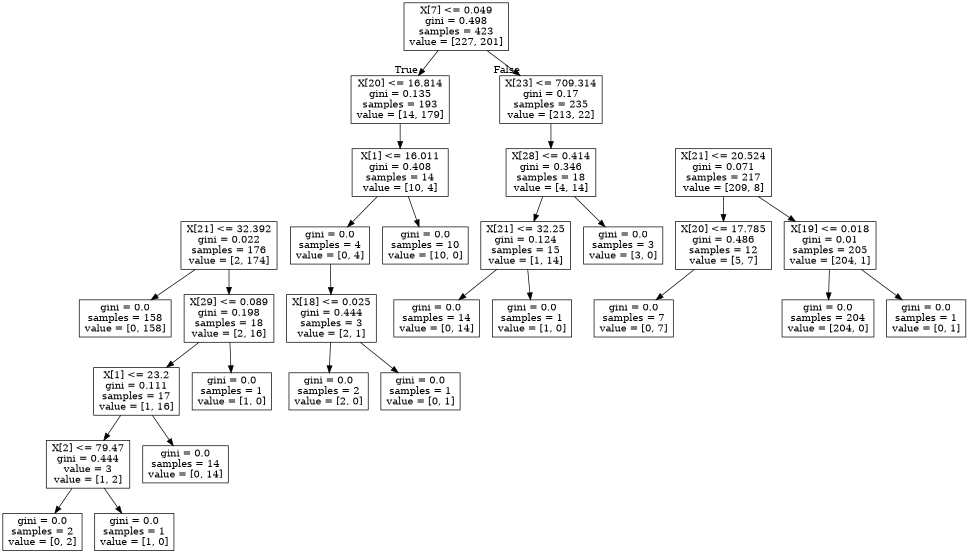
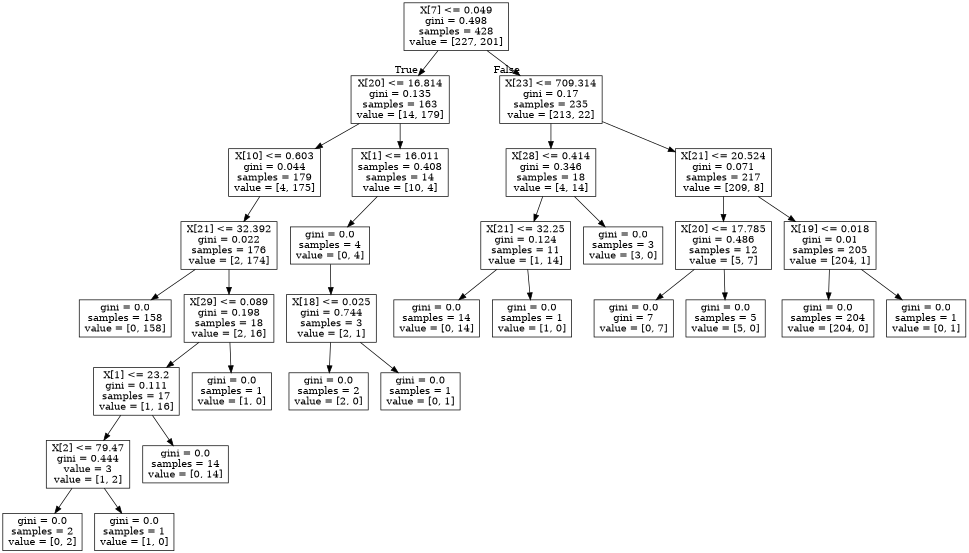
node "X[7] <= 0.049 gini = 0.498 samples = 423 value = [227, 201]": label "X[7] <= 0.049 gini = 0.498 samples = 423 value = [227, 201]" -> "X[7] <= 0.049 gini = 0.498 samples = 428 value = [227, 201]"
node "X[20] <= 16.814 gini = 0.135 samples = 193 value = [14, 179]": label "X[20] <= 16.814 gini = 0.135 samples = 193 value = [14, 179]" -> "X[20] <= 16.814 gini = 0.135 samples = 163 value = [14, 179]"
edge "X[23] <= 709.314 gini = 0.17 samples = 235 value = [213, 22]" -> "X[21] <= 20.524 gini = 0.071 samples = 217 value = [209, 8]": added
node "X[10] <= 0.603 gini = 0.044 samples = 179 value = [4, 175]": added
node "X[1] <= 16.011 gini = 0.408 samples = 14 value = [10, 4]": label "X[1] <= 16.011 gini = 0.408 samples = 14 value = [10, 4]" -> "X[1] <= 16.011 samples = 0.408 samples = 14 value = [10, 4]"
node "gini = 0.0 samples = 10 value = [10, 0]": removed
node "X[21] <= 32.25 gini = 0.124 samples = 15 value = [1, 14]": label "X[21] <= 32.25 gini = 0.124 samples = 15 value = [1, 14]" -> "X[21] <= 32.25 gini = 0.124 samples = 11 value = [1, 14]"
node "X[18] <= 0.025 gini = 0.444 samples = 3 value = [2, 1]": label "X[18] <= 0.025 gini = 0.444 samples = 3 value = [2, 1]" -> "X[18] <= 0.025 gini = 0.744 samples = 3 value = [2, 1]"
node "gini = 0.0 samples = 7 value = [0, 7]": label "gini = 0.0 samples = 7 value = [0, 7]" -> "gini = 0.0 gini = 7 value = [0, 7]"
node "gini = 0.0 samples = 5 value = [5, 0]": added
